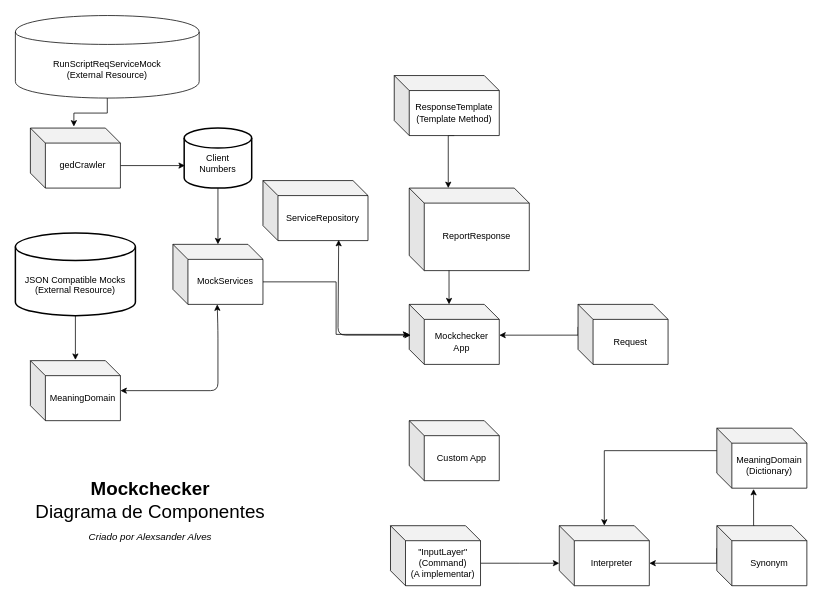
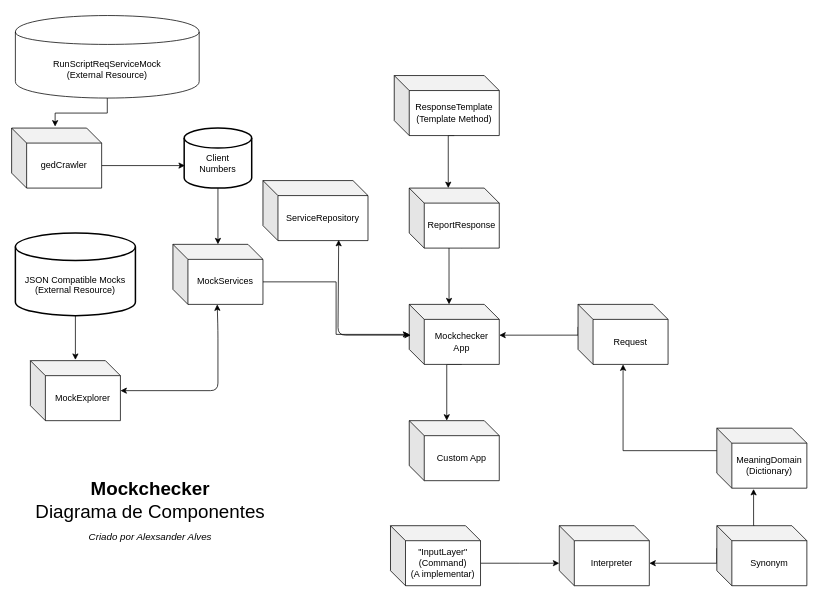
node "gedCrawler": moved (75, 158) -> (57, 158)
node "ReportResponse": size 120x83 -> 90x60
edge "Mockchecker App" -> "Custom App": added
node "MeaningDomain": label "MeaningDomain" -> "MockExplorer"
edge "MeaningDomain (Dictionary)" -> "Interpreter": now "MeaningDomain (Dictionary)" -> "Request"
